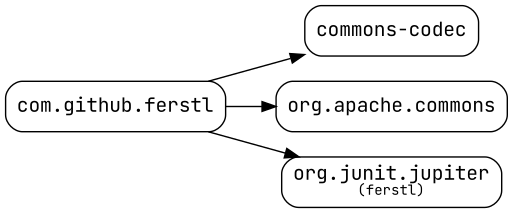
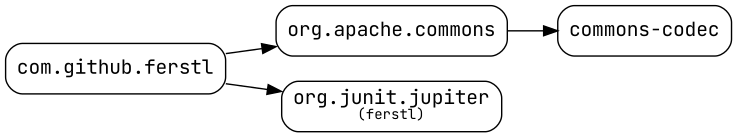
edge "com.github.ferstl" -> "commons-codec": now "org.apache.commons" -> "commons-codec"
